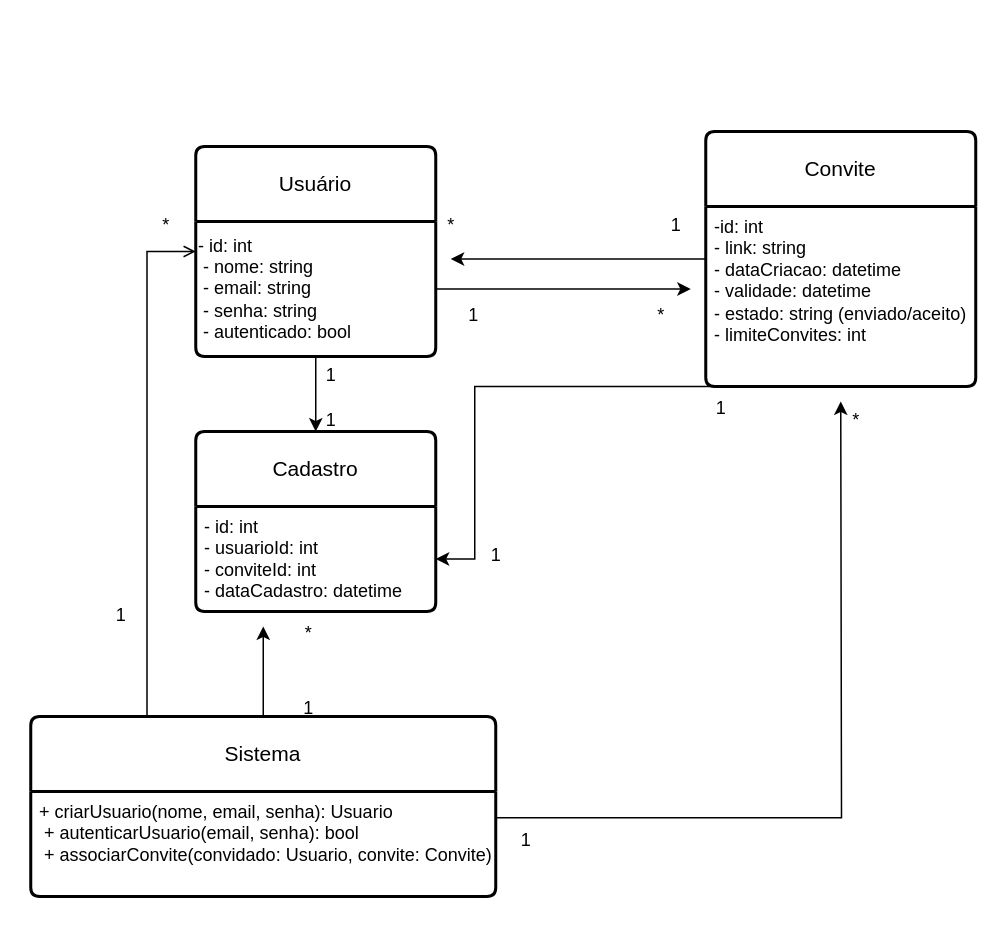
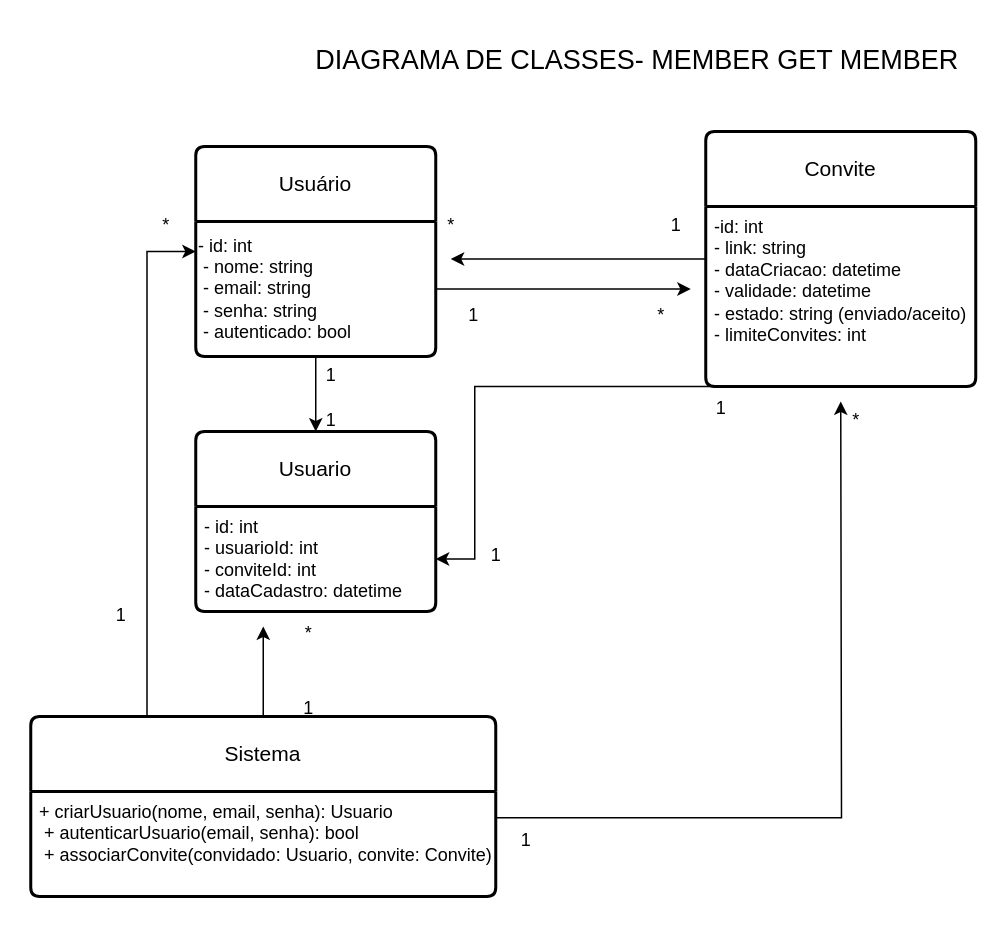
node "DIAGRAMA DE CLASSES- MEMBER GET MEMBER": added
edge "Sistema" -> "Usuário": arrowhead open -> classic
node "Cadastro": label "Cadastro" -> "Usuario"
